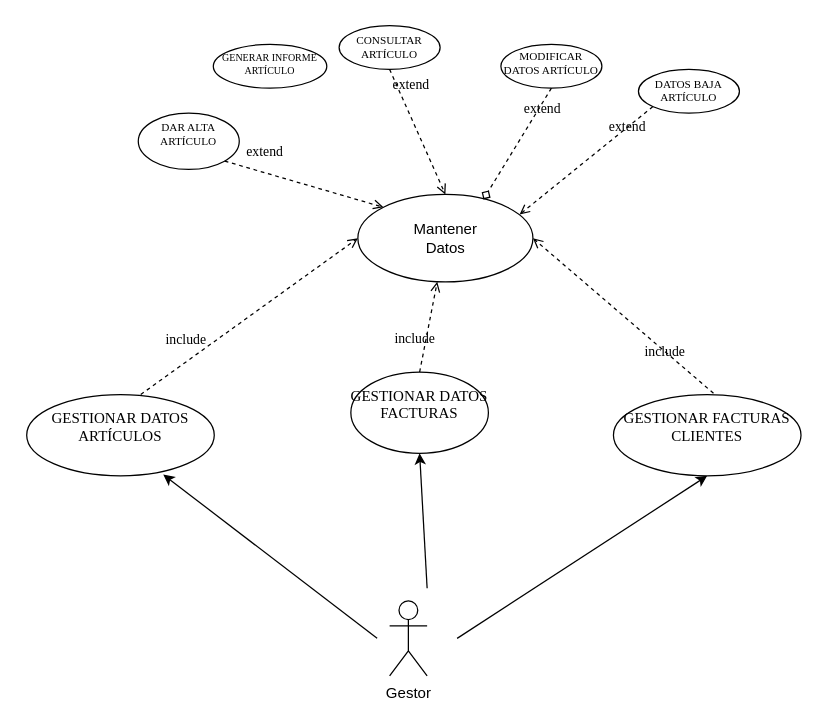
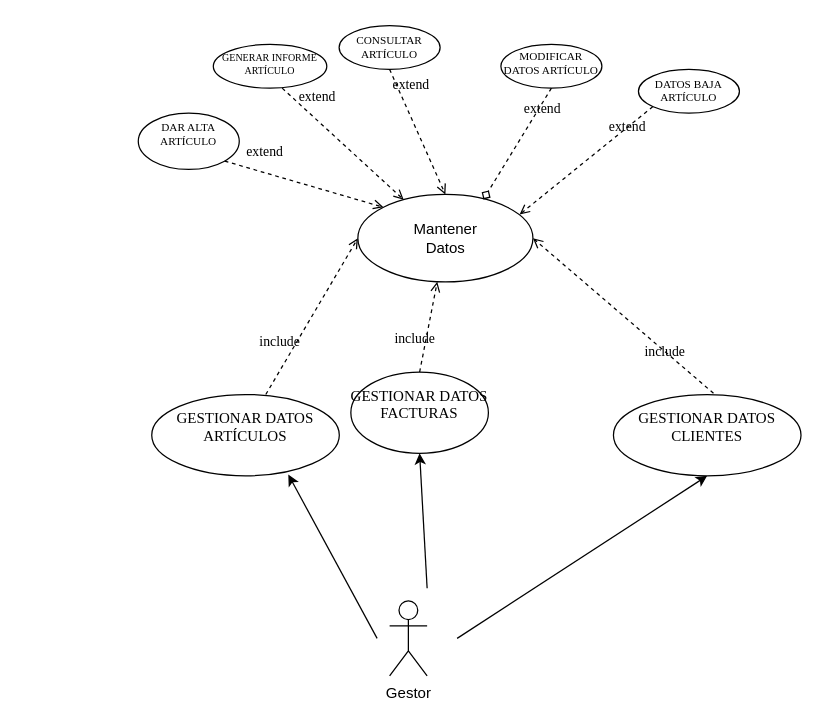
edge "GENERAR INFORME ARTÍCULO" -> "Mantener Datos": added, label "extend"
node "GESTIONAR FACTURAS CLIENTES": label "GESTIONAR FACTURAS CLIENTES" -> "GESTIONAR DATOS CLIENTES"
node "GESTIONAR DATOS ARTÍCULOS": moved (120, 435) -> (245, 435)
